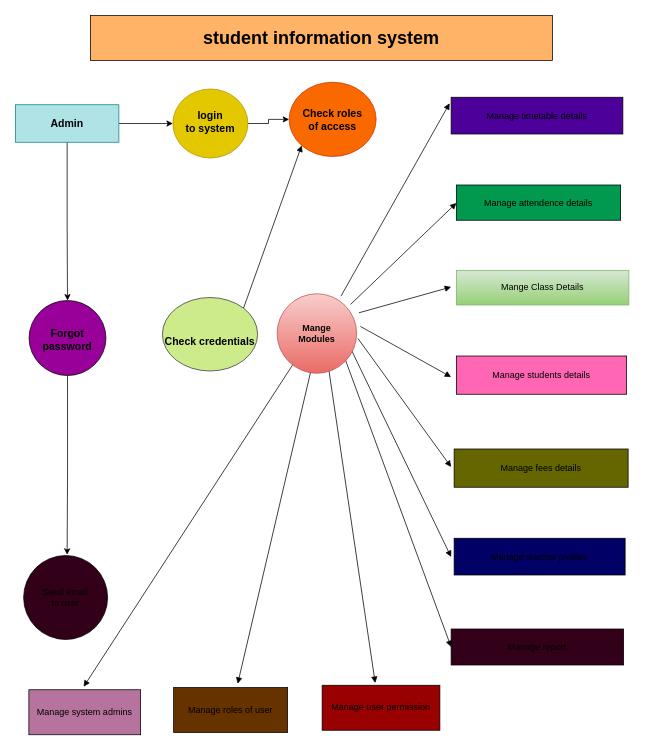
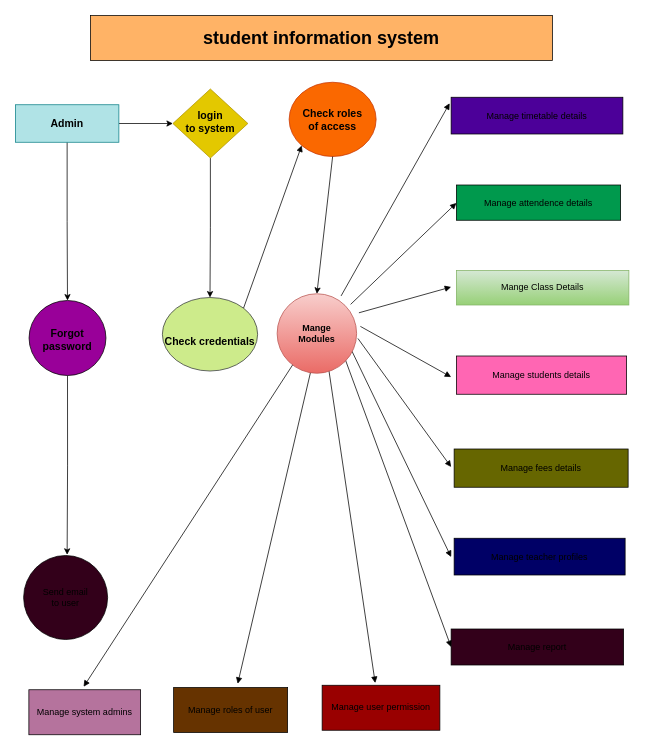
node "login to system": shape ellipse -> diamond
edge "login to system" -> "Check roles of access": now "login to system" -> "Check credentials"
edge "Check roles of access" -> "Mange Modules": added
